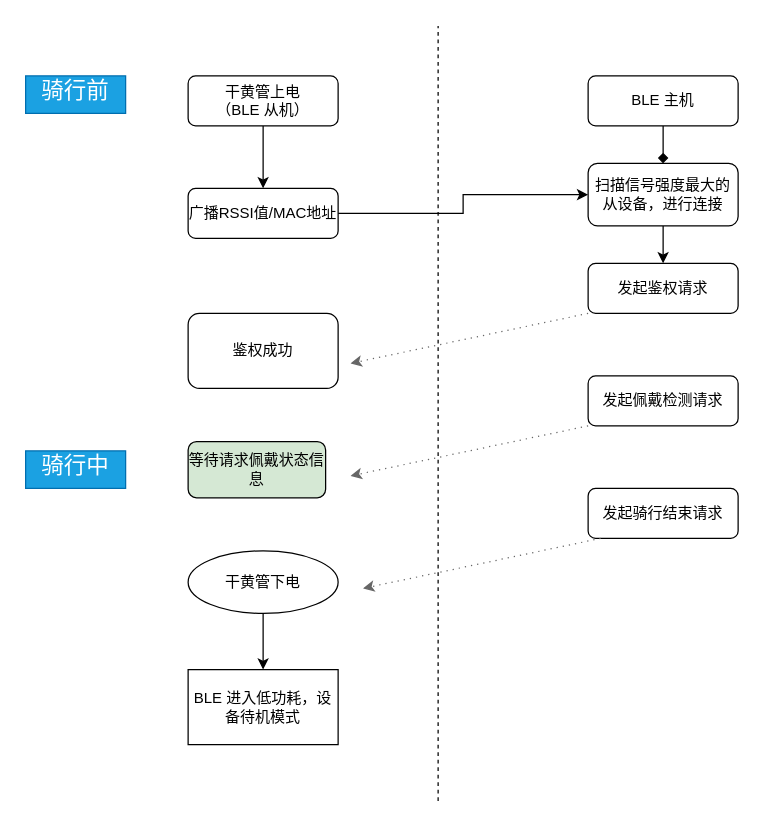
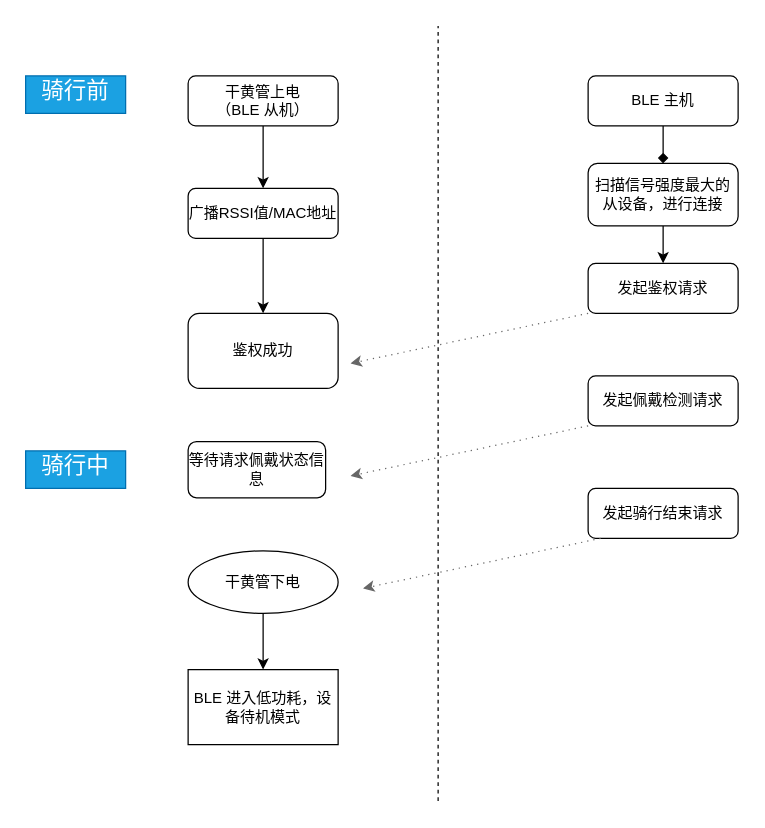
edge "广播RSSI值/MAC地址" -> "扫描信号强度最大的从设备，进行连接": now "广播RSSI值/MAC地址" -> "鉴权成功"
node "等待请求佩戴状态信息": fillcolor #d5e8d4 -> #ffffff
